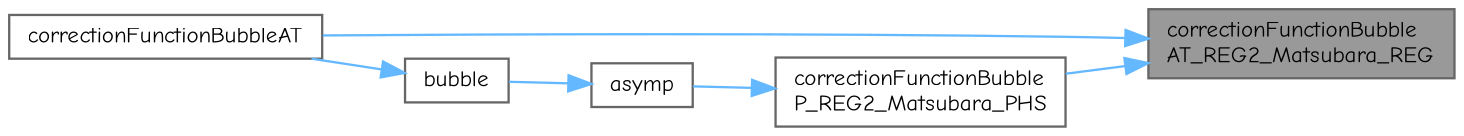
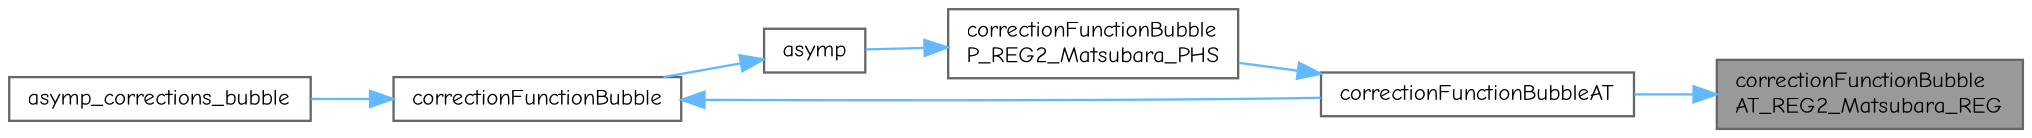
edge "correctionFunctionBubble P_REG2_Matsubara_PHS" -> "correctionFunctionBubble AT_REG2_Matsubara_REG": now "correctionFunctionBubble P_REG2_Matsubara_PHS" -> "correctionFunctionBubbleAT"
node "bubble": label "bubble" -> "correctionFunctionBubble"
node "asymp_corrections_bubble": added
